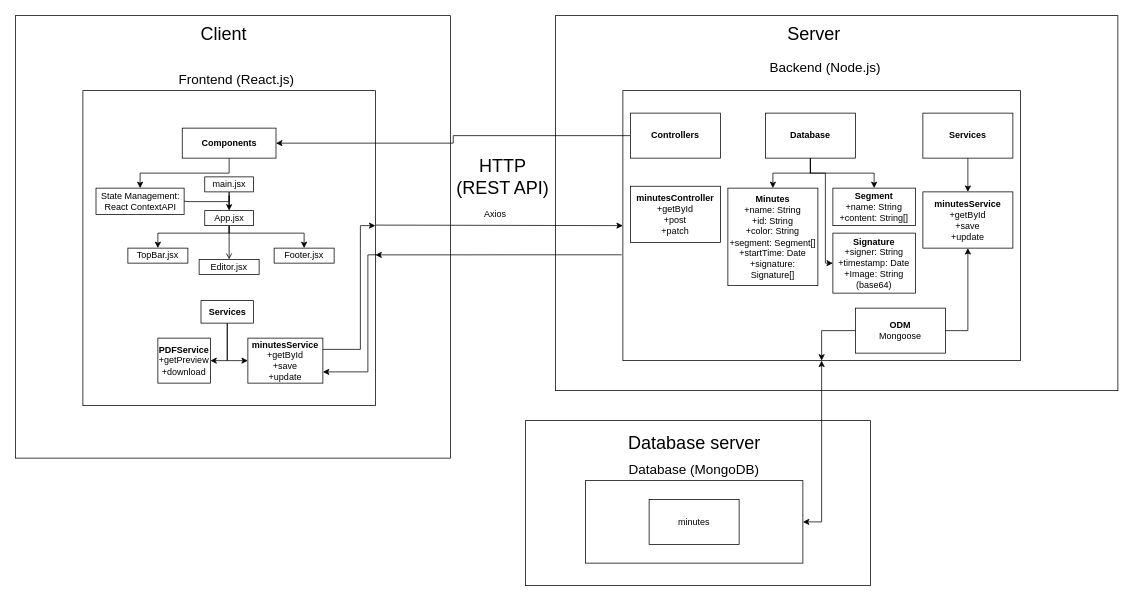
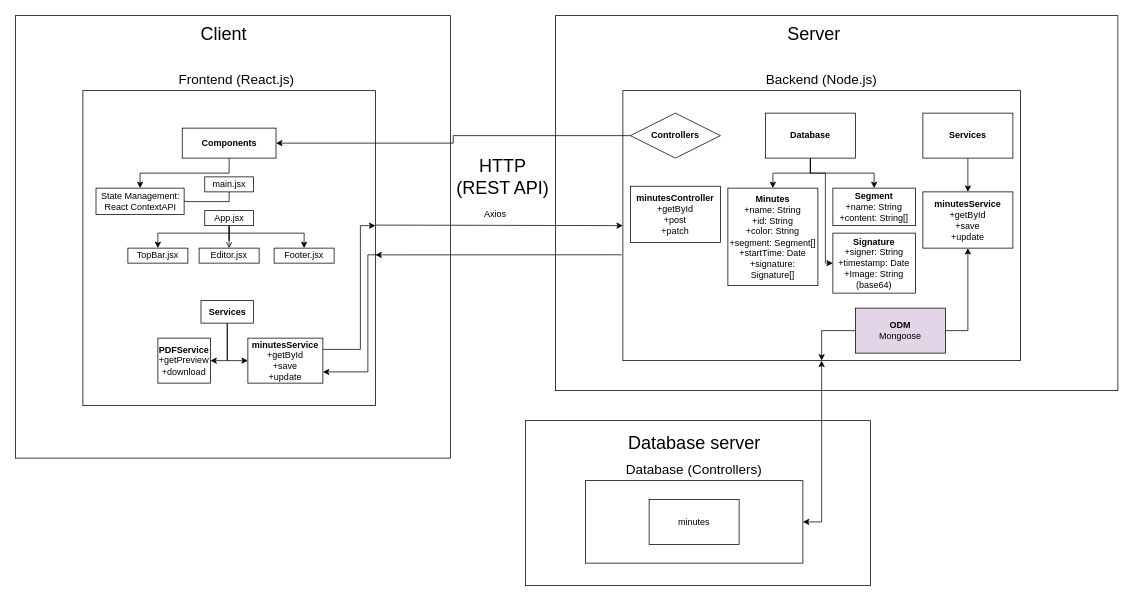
node "Backend (Node.js)": moved (825, 68) -> (822, 79)
node "Controllers": shape rectangle -> diamond
edge "main.jsx" -> "App.jsx": removed
node "Editor.jsx": moved (229, 267) -> (229, 255)
node "ODM Mongoose": fillcolor #ffffff -> #e1d5e7
node "Database (MongoDB)": label "Database (MongoDB)" -> "Database (Controllers)"
